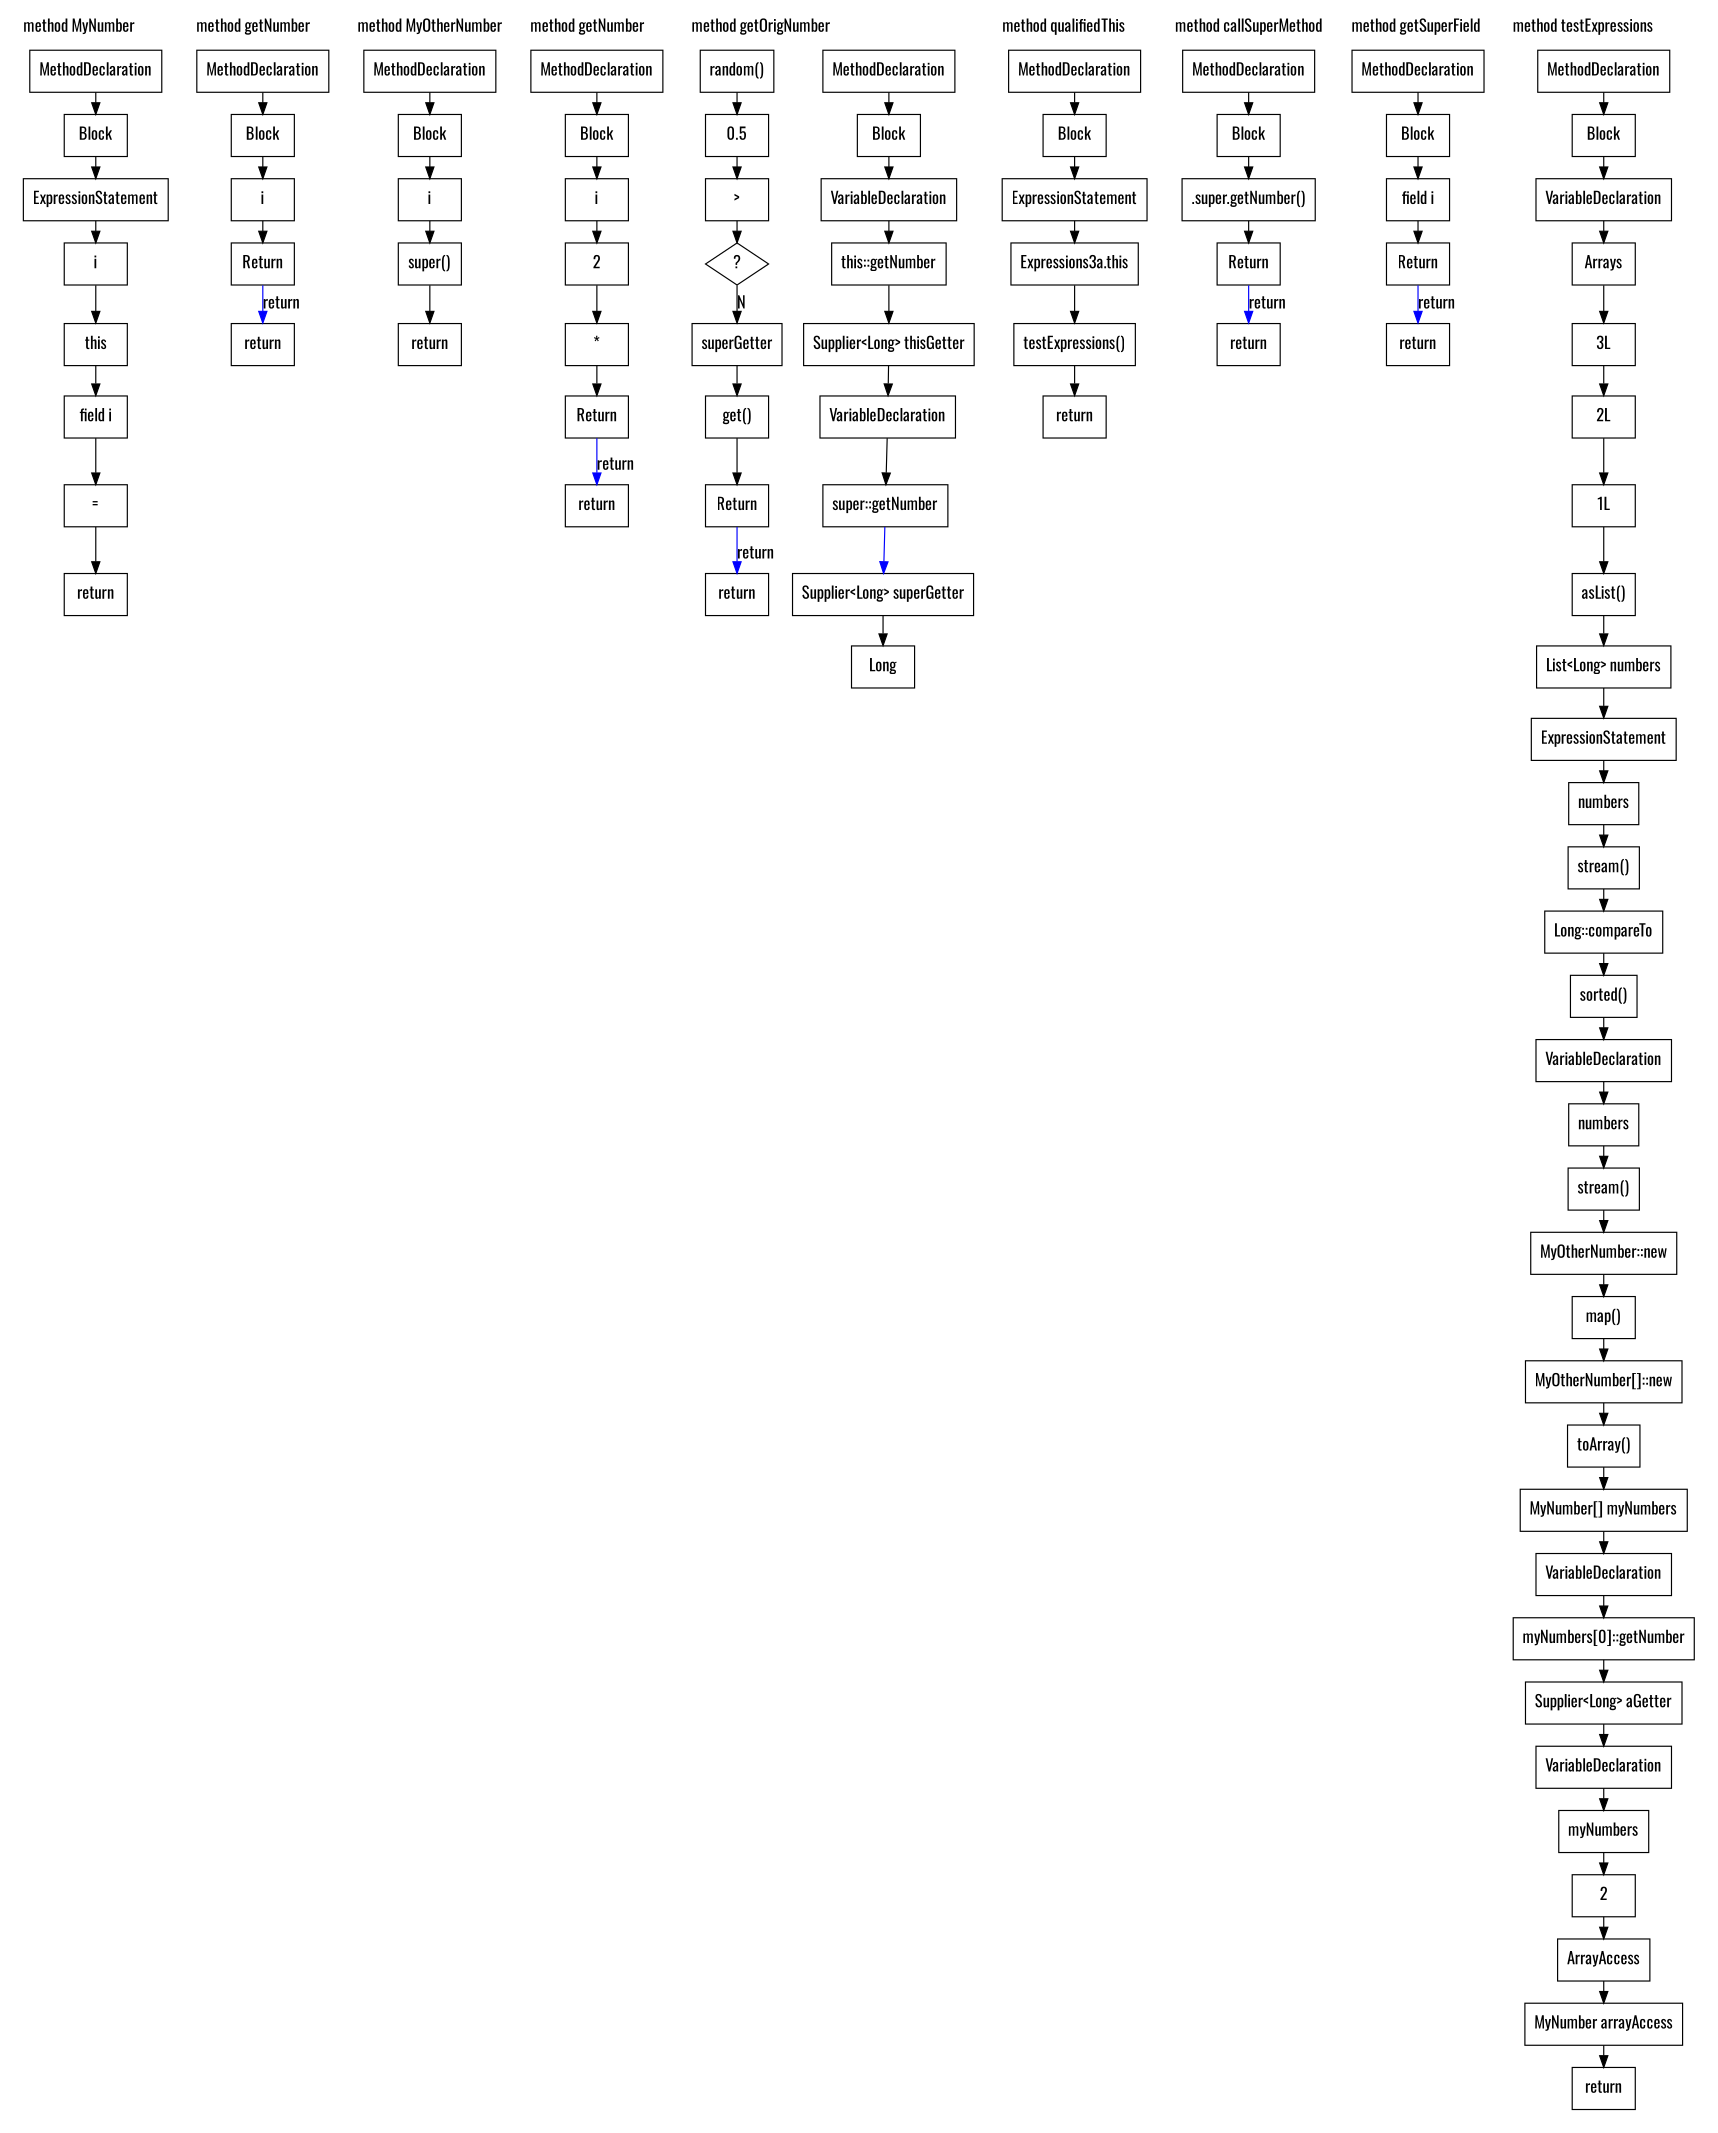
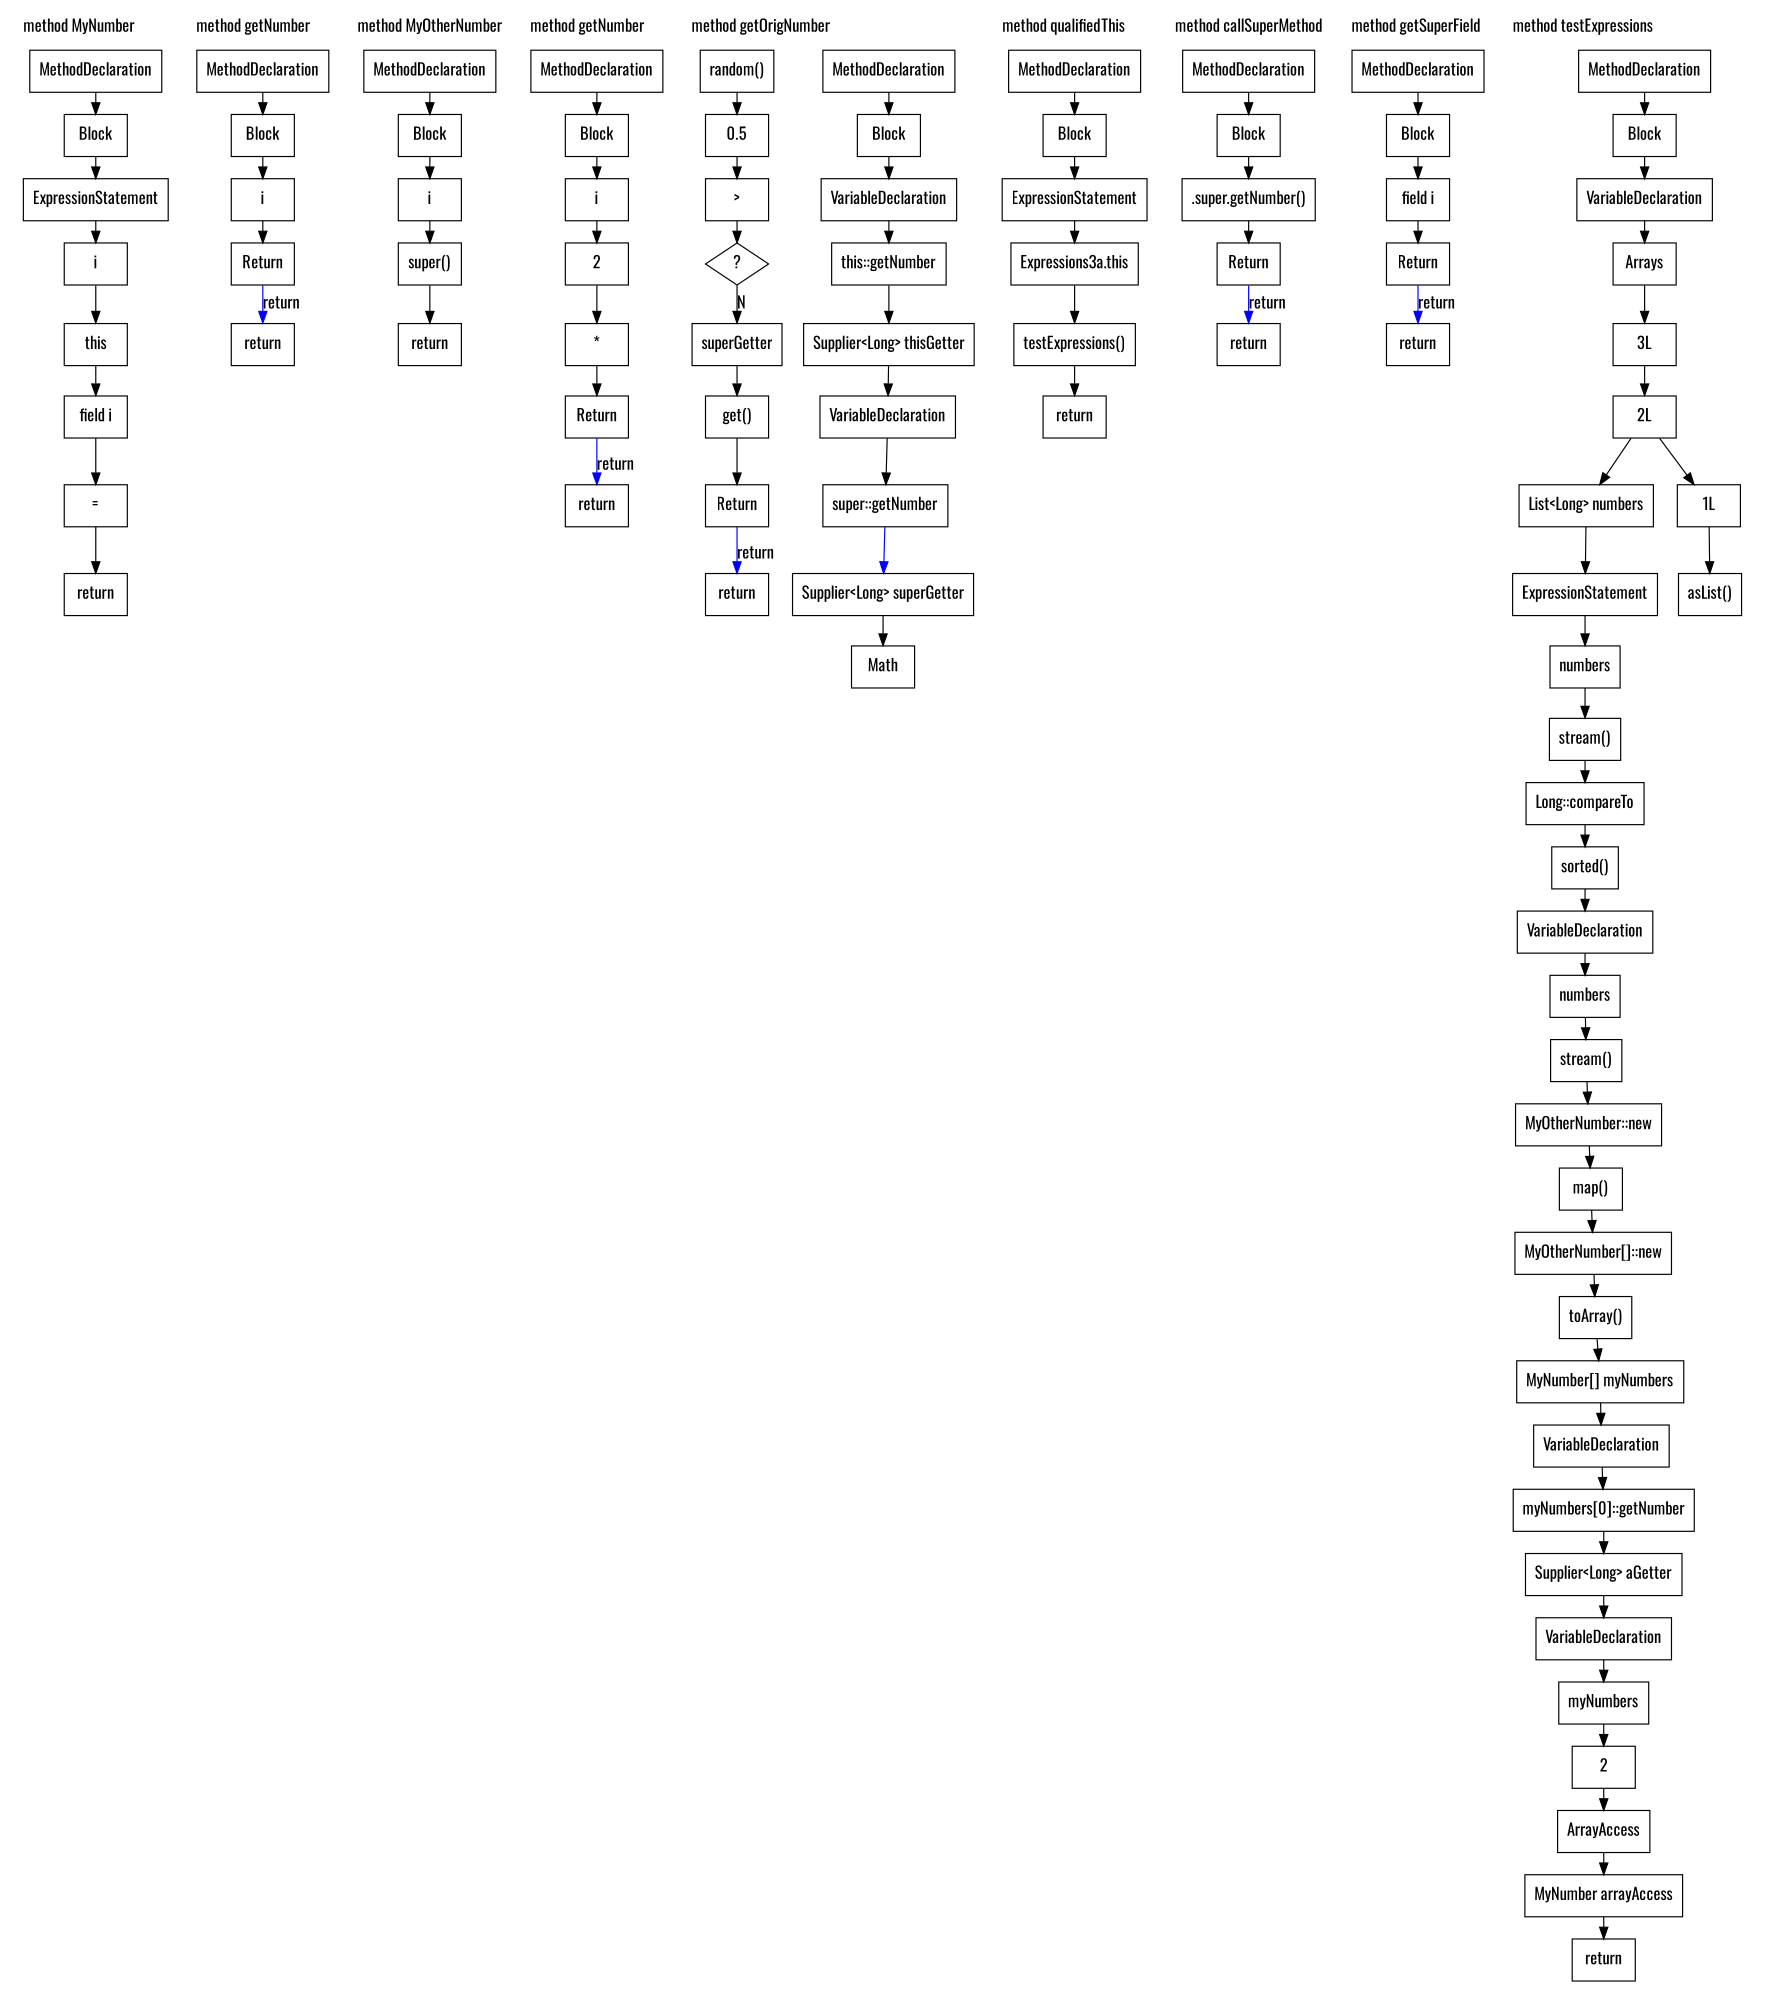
edge "asList()" -> "List<Long> numbers": now "2L" -> "List<Long> numbers"
node "Long": label "Long" -> "Math"
